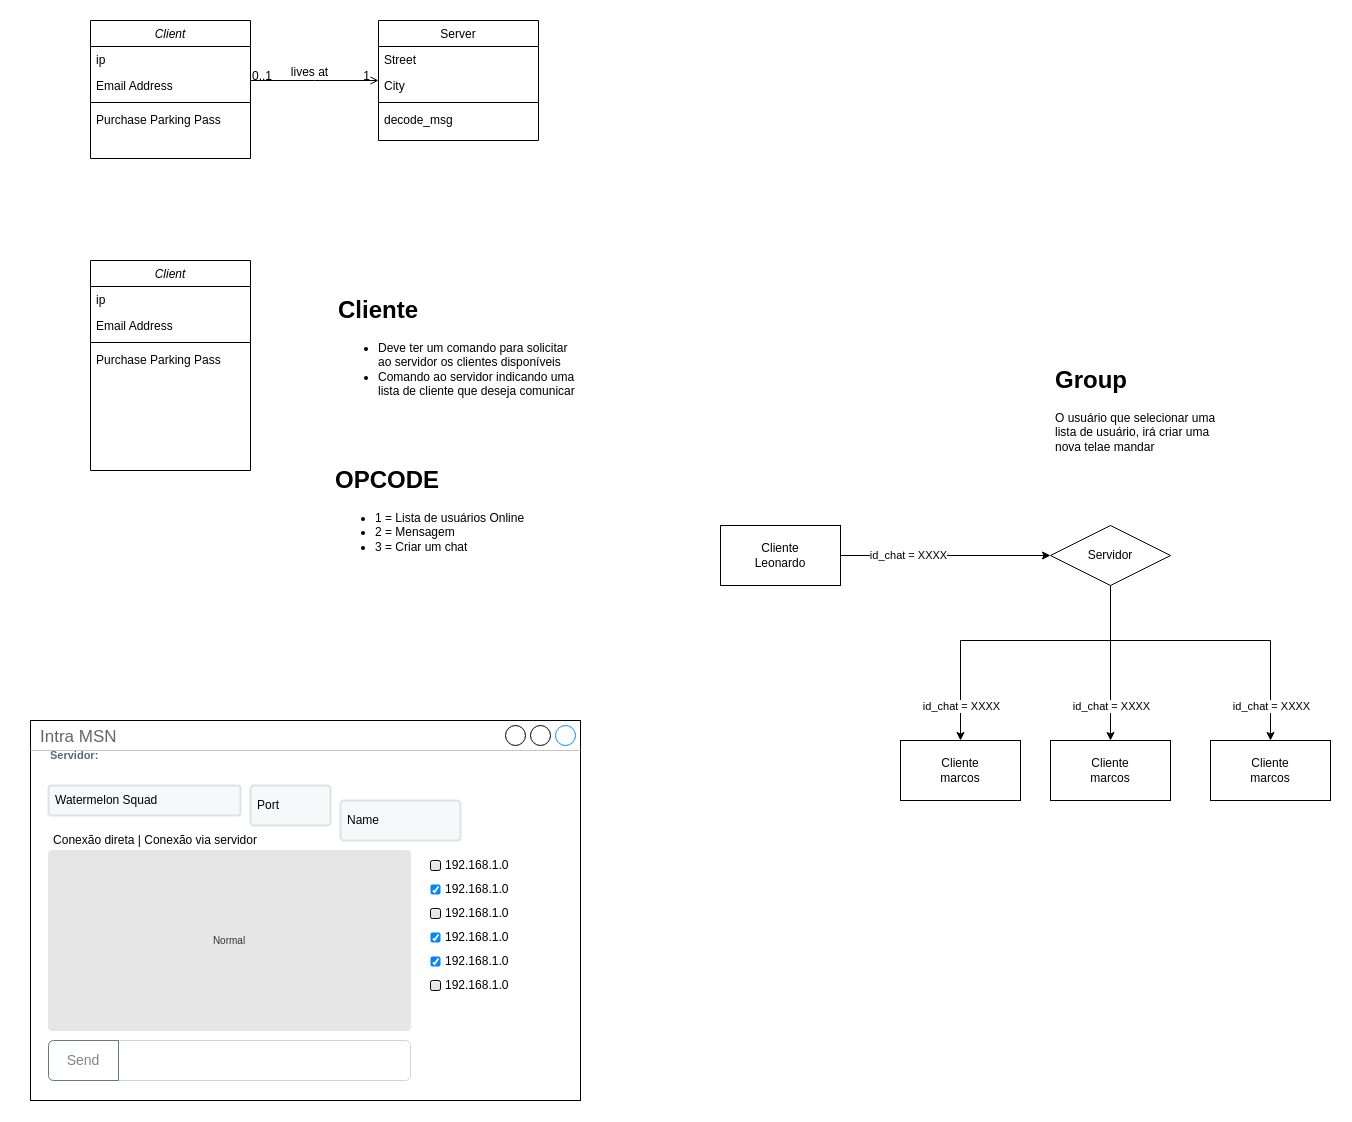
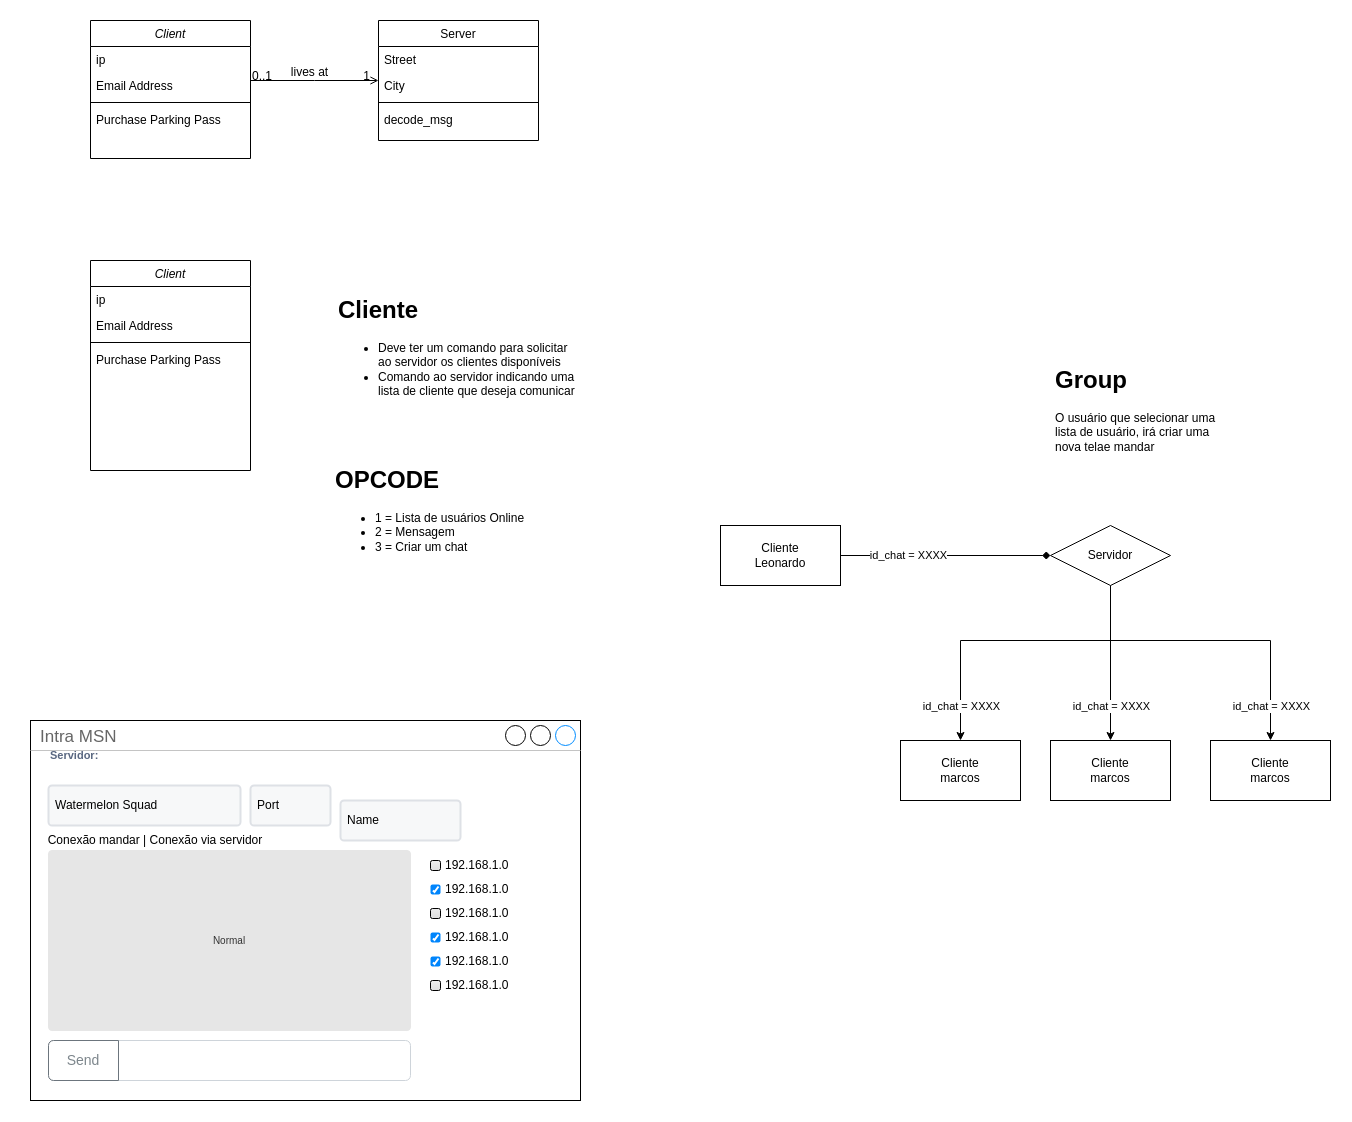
edge "Cliente Leonardo" -> "Servidor": arrowhead classic -> diamond
node "Watermelon Squad": size 192x30 -> 192x40
node "Conexão direta | Conexão via servidor": label "Conexão direta | Conexão via servidor" -> "Conexão mandar | Conexão via servidor"
